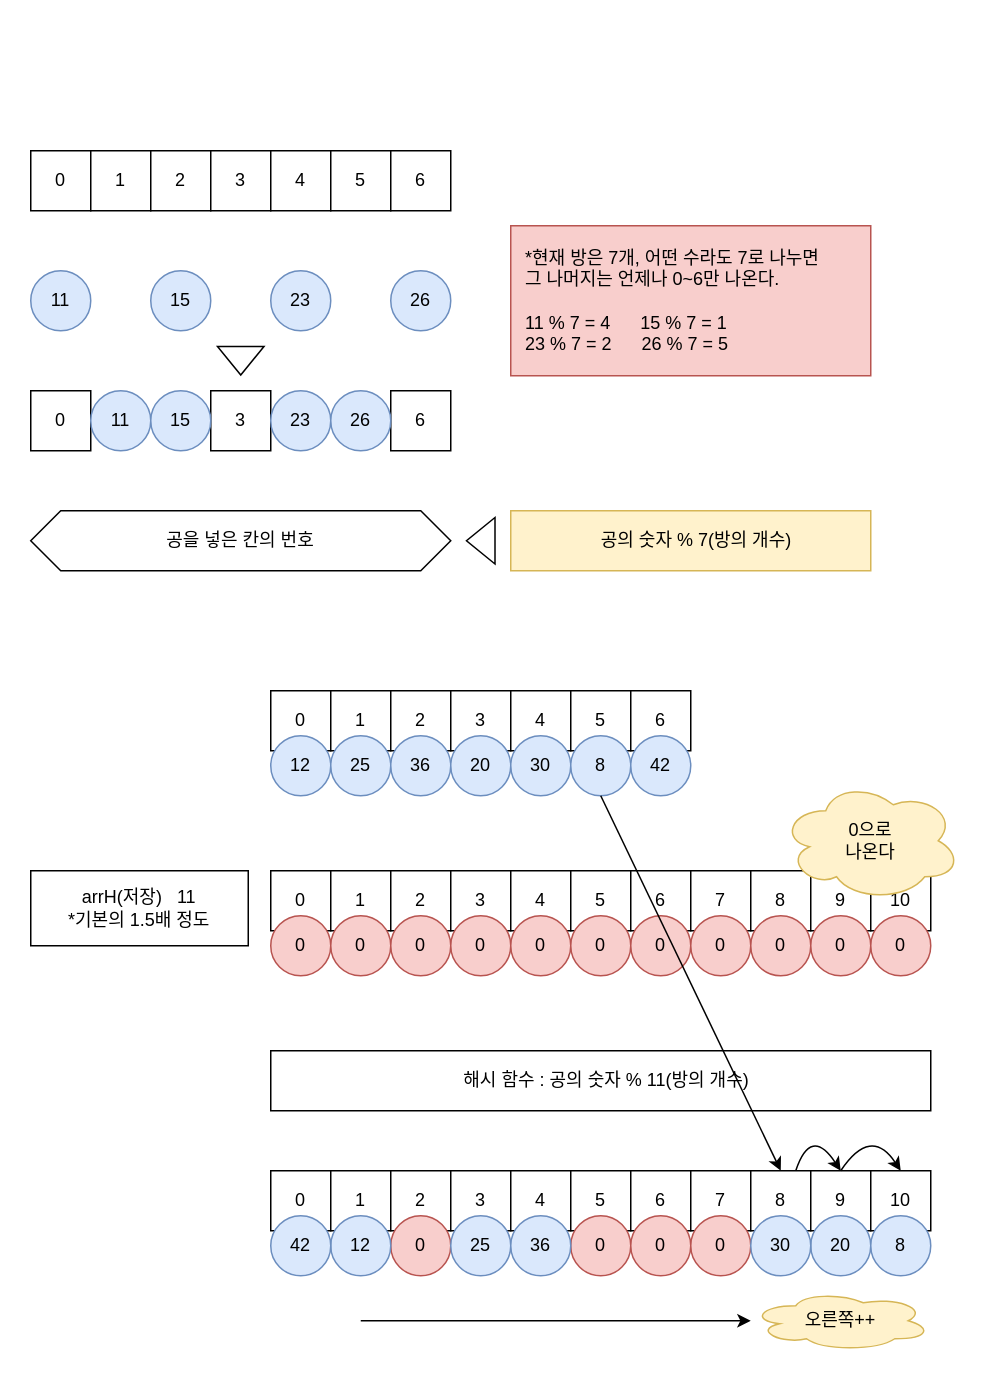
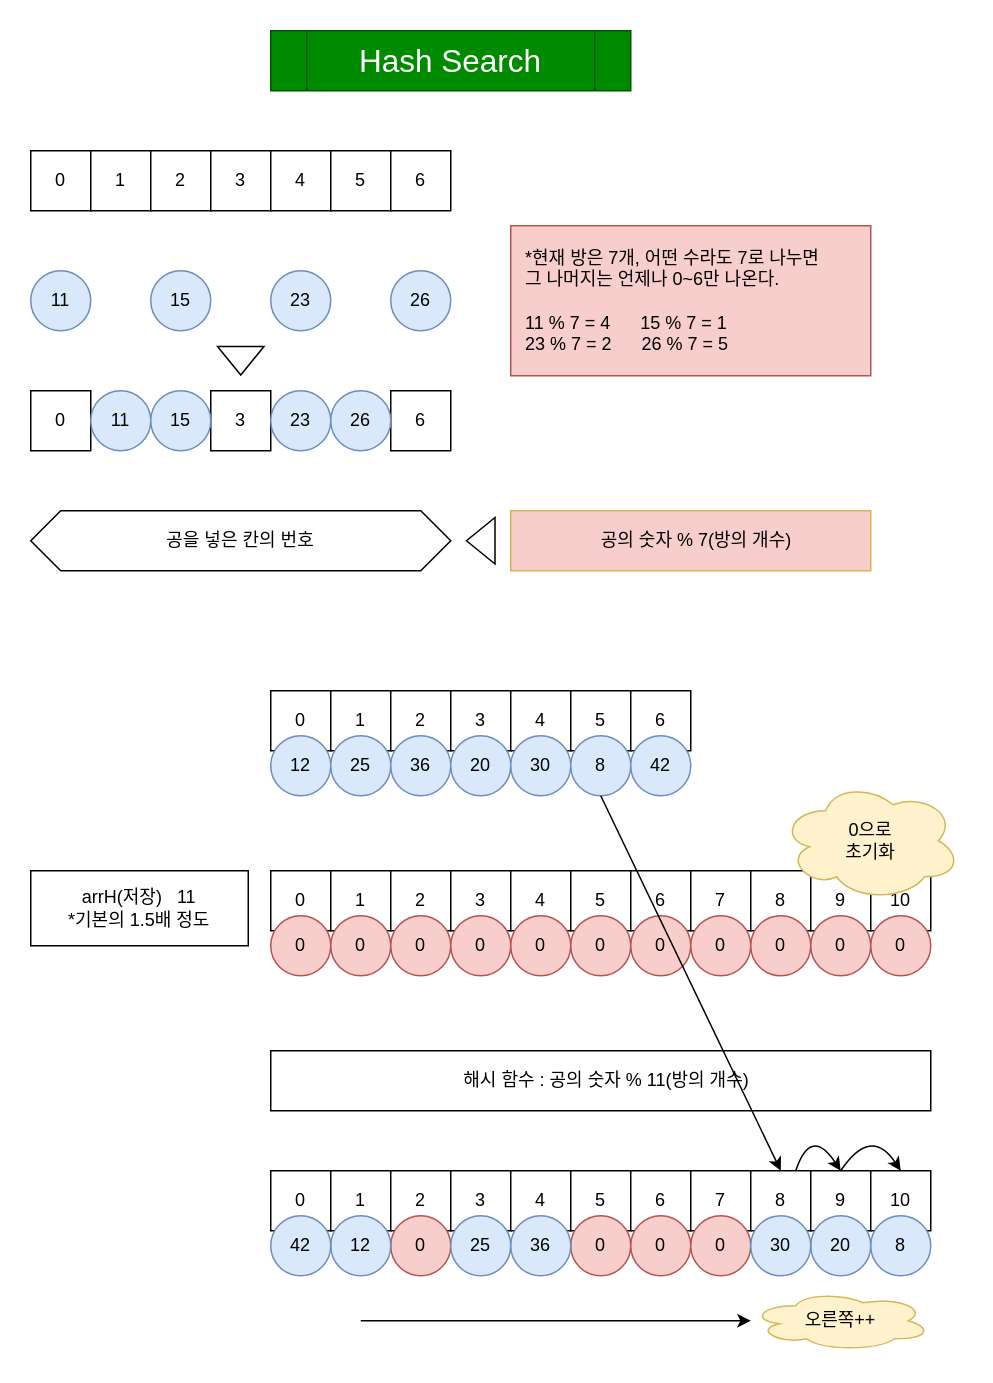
node "Hash Search": added
node "공의 숫자 % 7(방의 개수)": fillcolor #fff2cc -> #f8cecc
node "0으로 나온다": label "0으로 나온다" -> "0으로 초기화"
